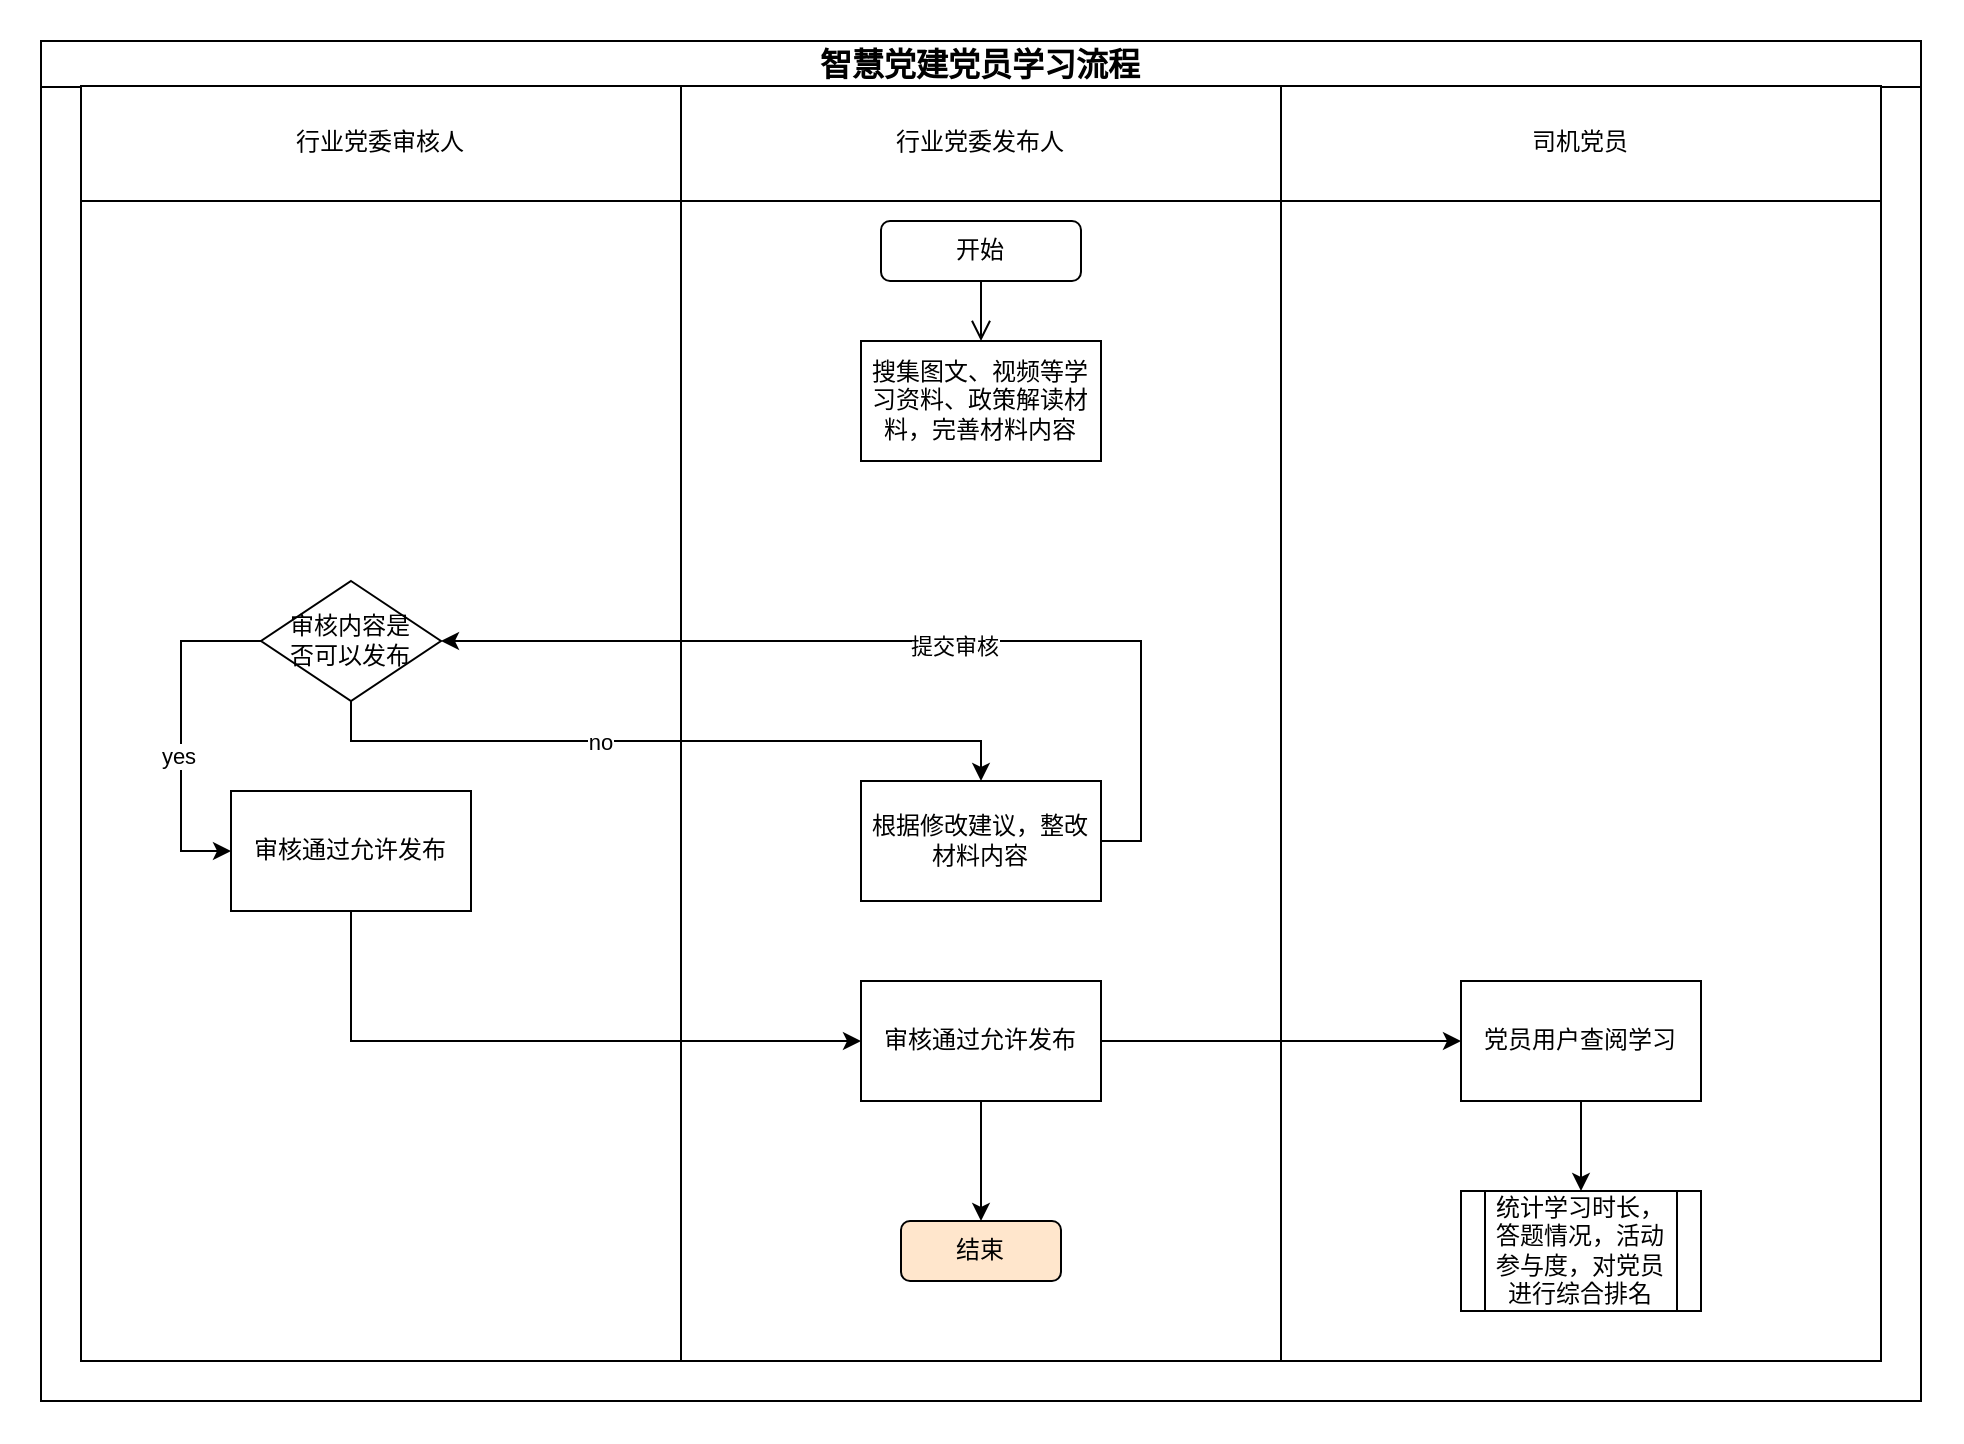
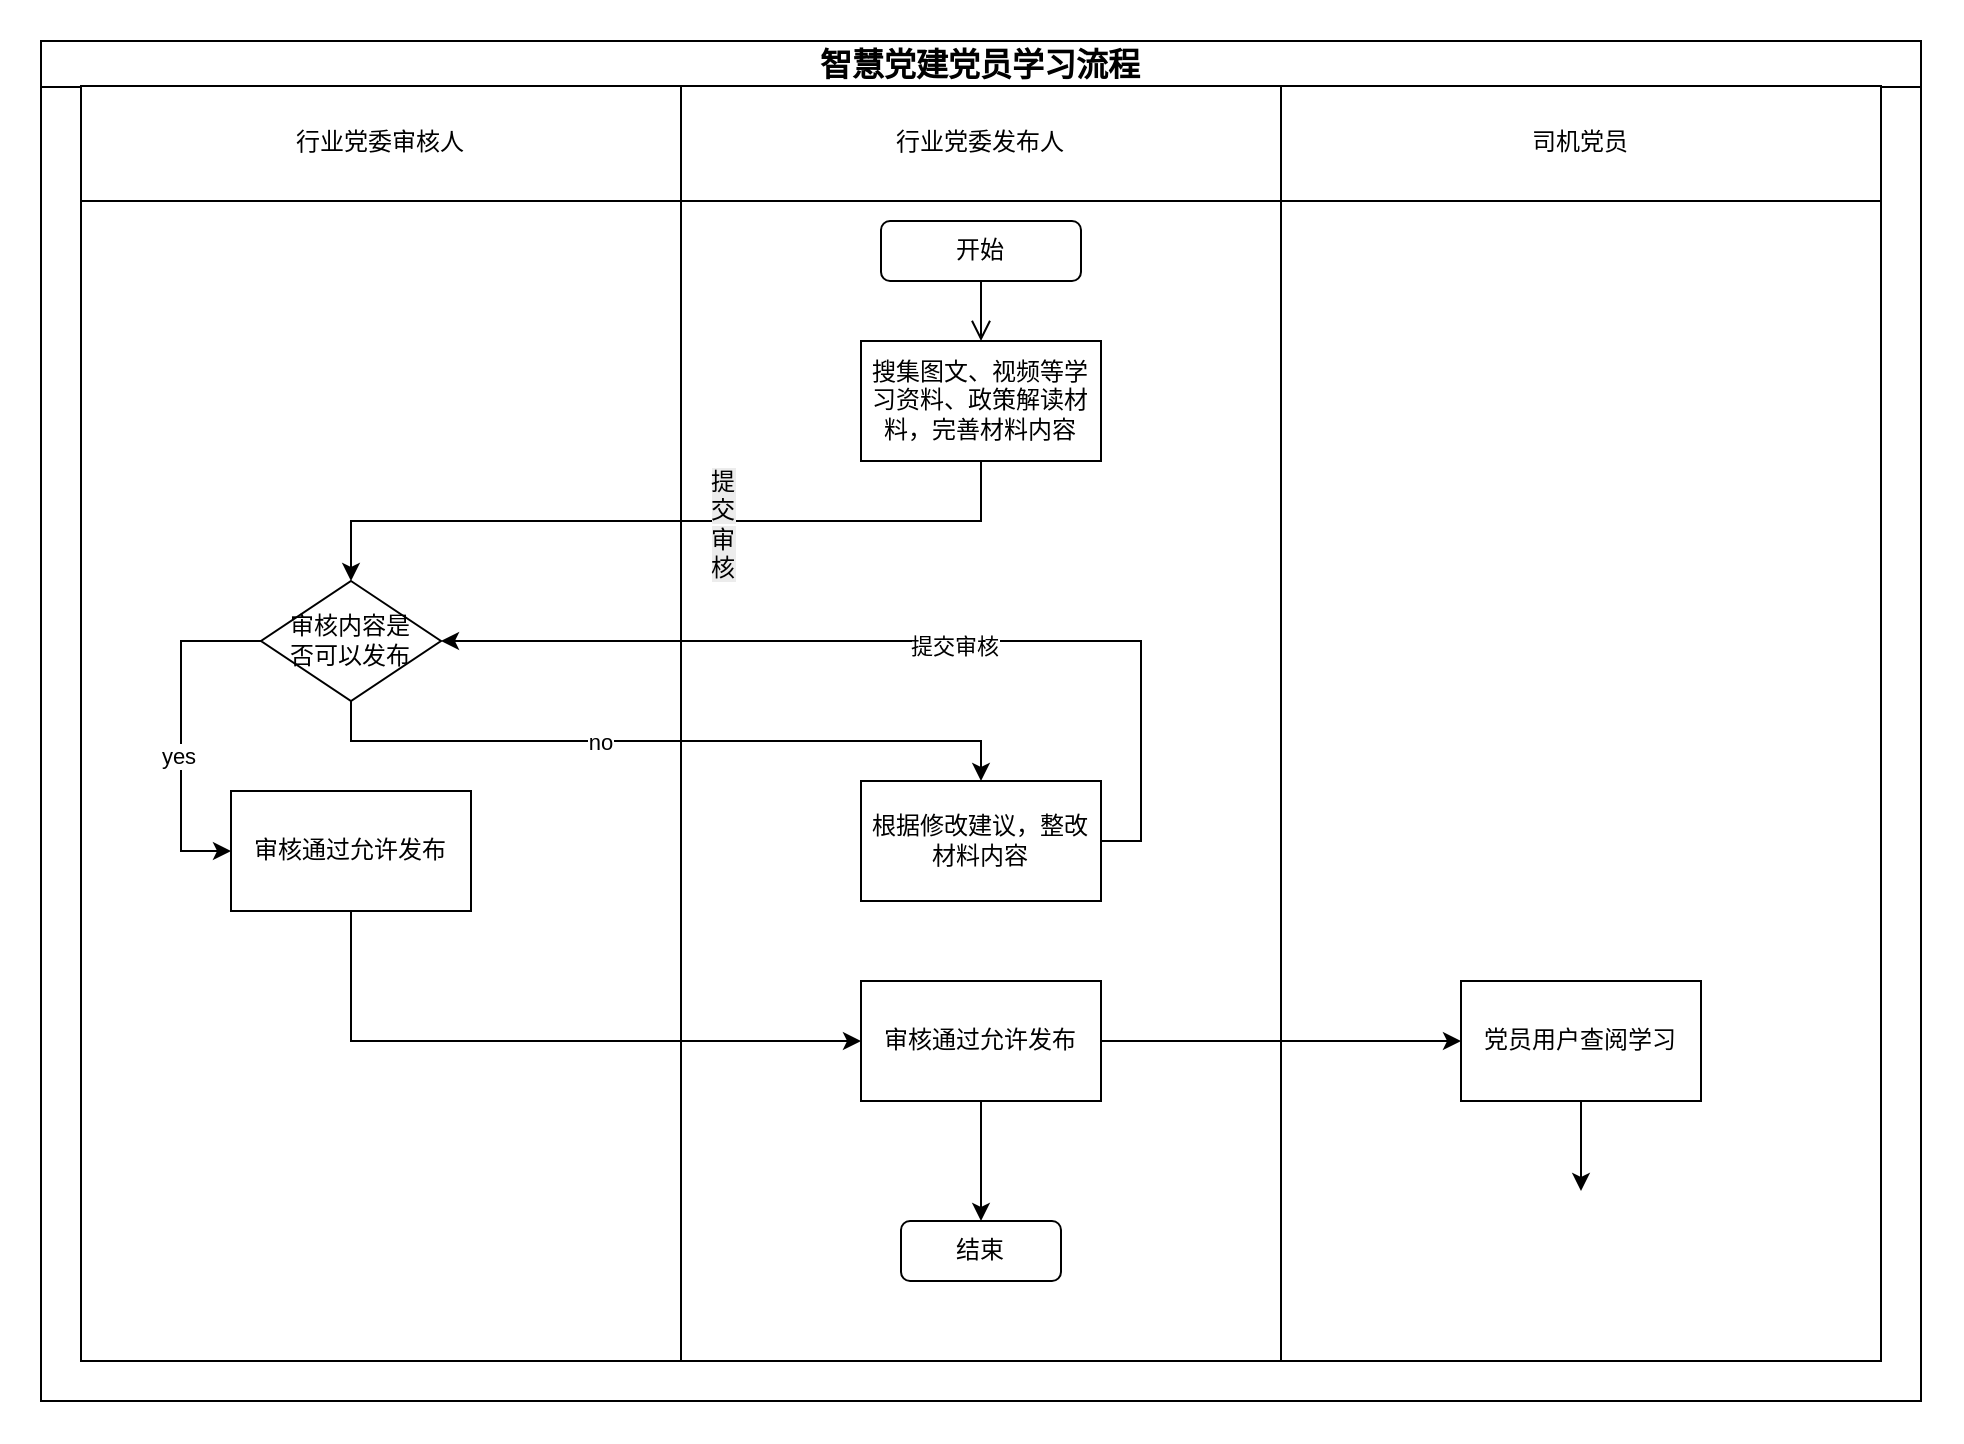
edge "搜集图文、视频等学习资料、政策解读材料，完善材料内容" -> "审核内容是 否可以发布": added, label "提交审核"
node "结束": fillcolor #ffe6cc -> #ffffff
node "统计学习时长，答题情况，活动参与度，对党员进行综合排名": removed
